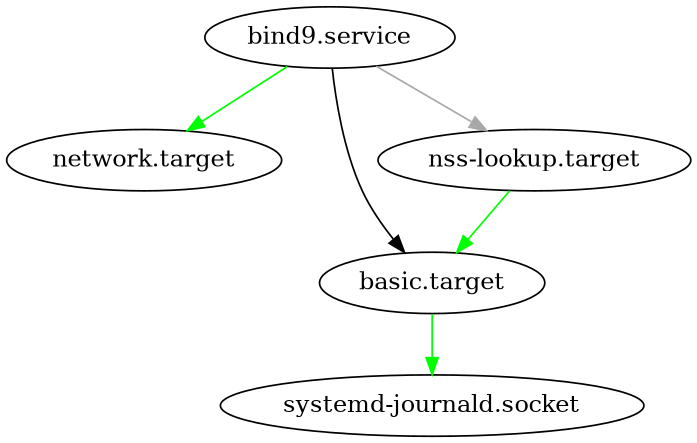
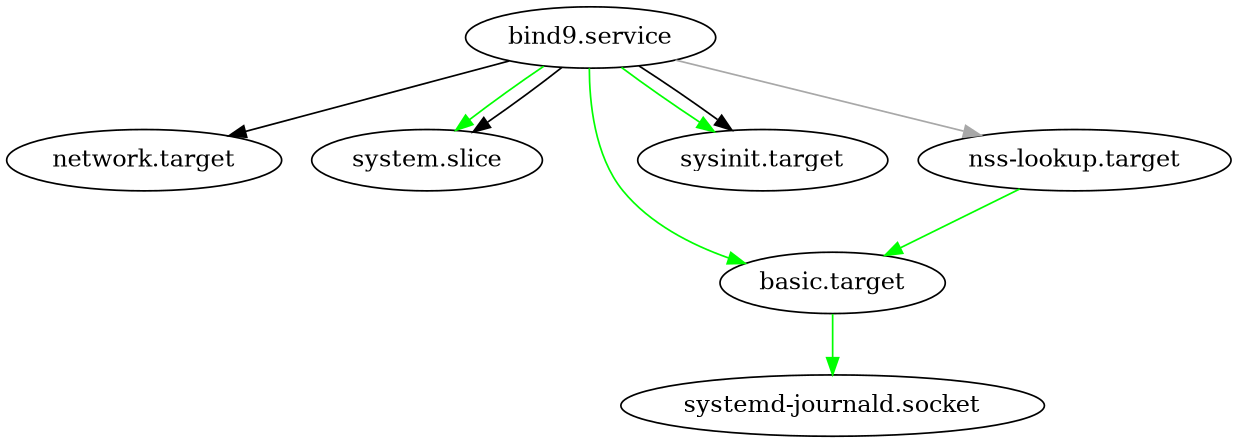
edge "bind9.service" -> "network.target": color green -> black
edge "bind9.service" -> "basic.target": color black -> green
node "system.slice": added
node "sysinit.target": added
